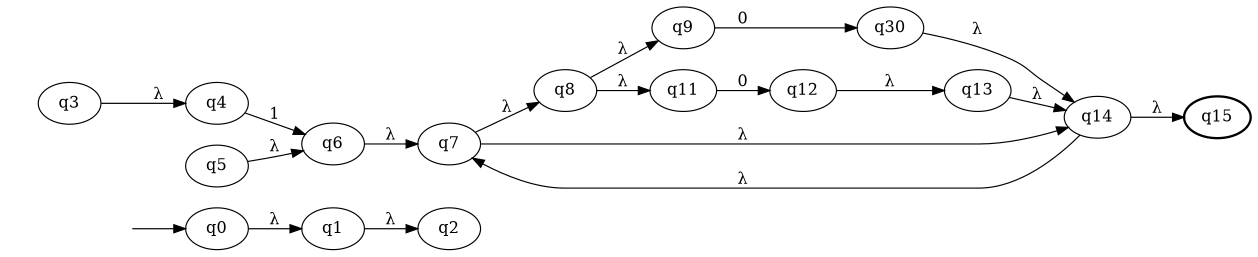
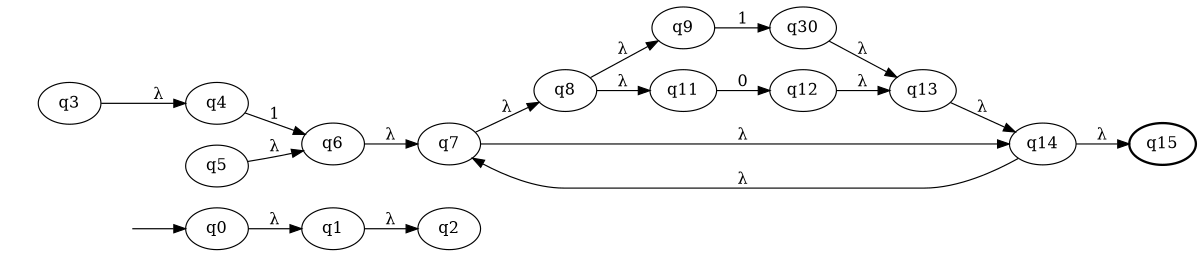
edge "q9" -> "q30": label "0" -> "1"
edge "q30" -> "q14": now "q30" -> "q13"
